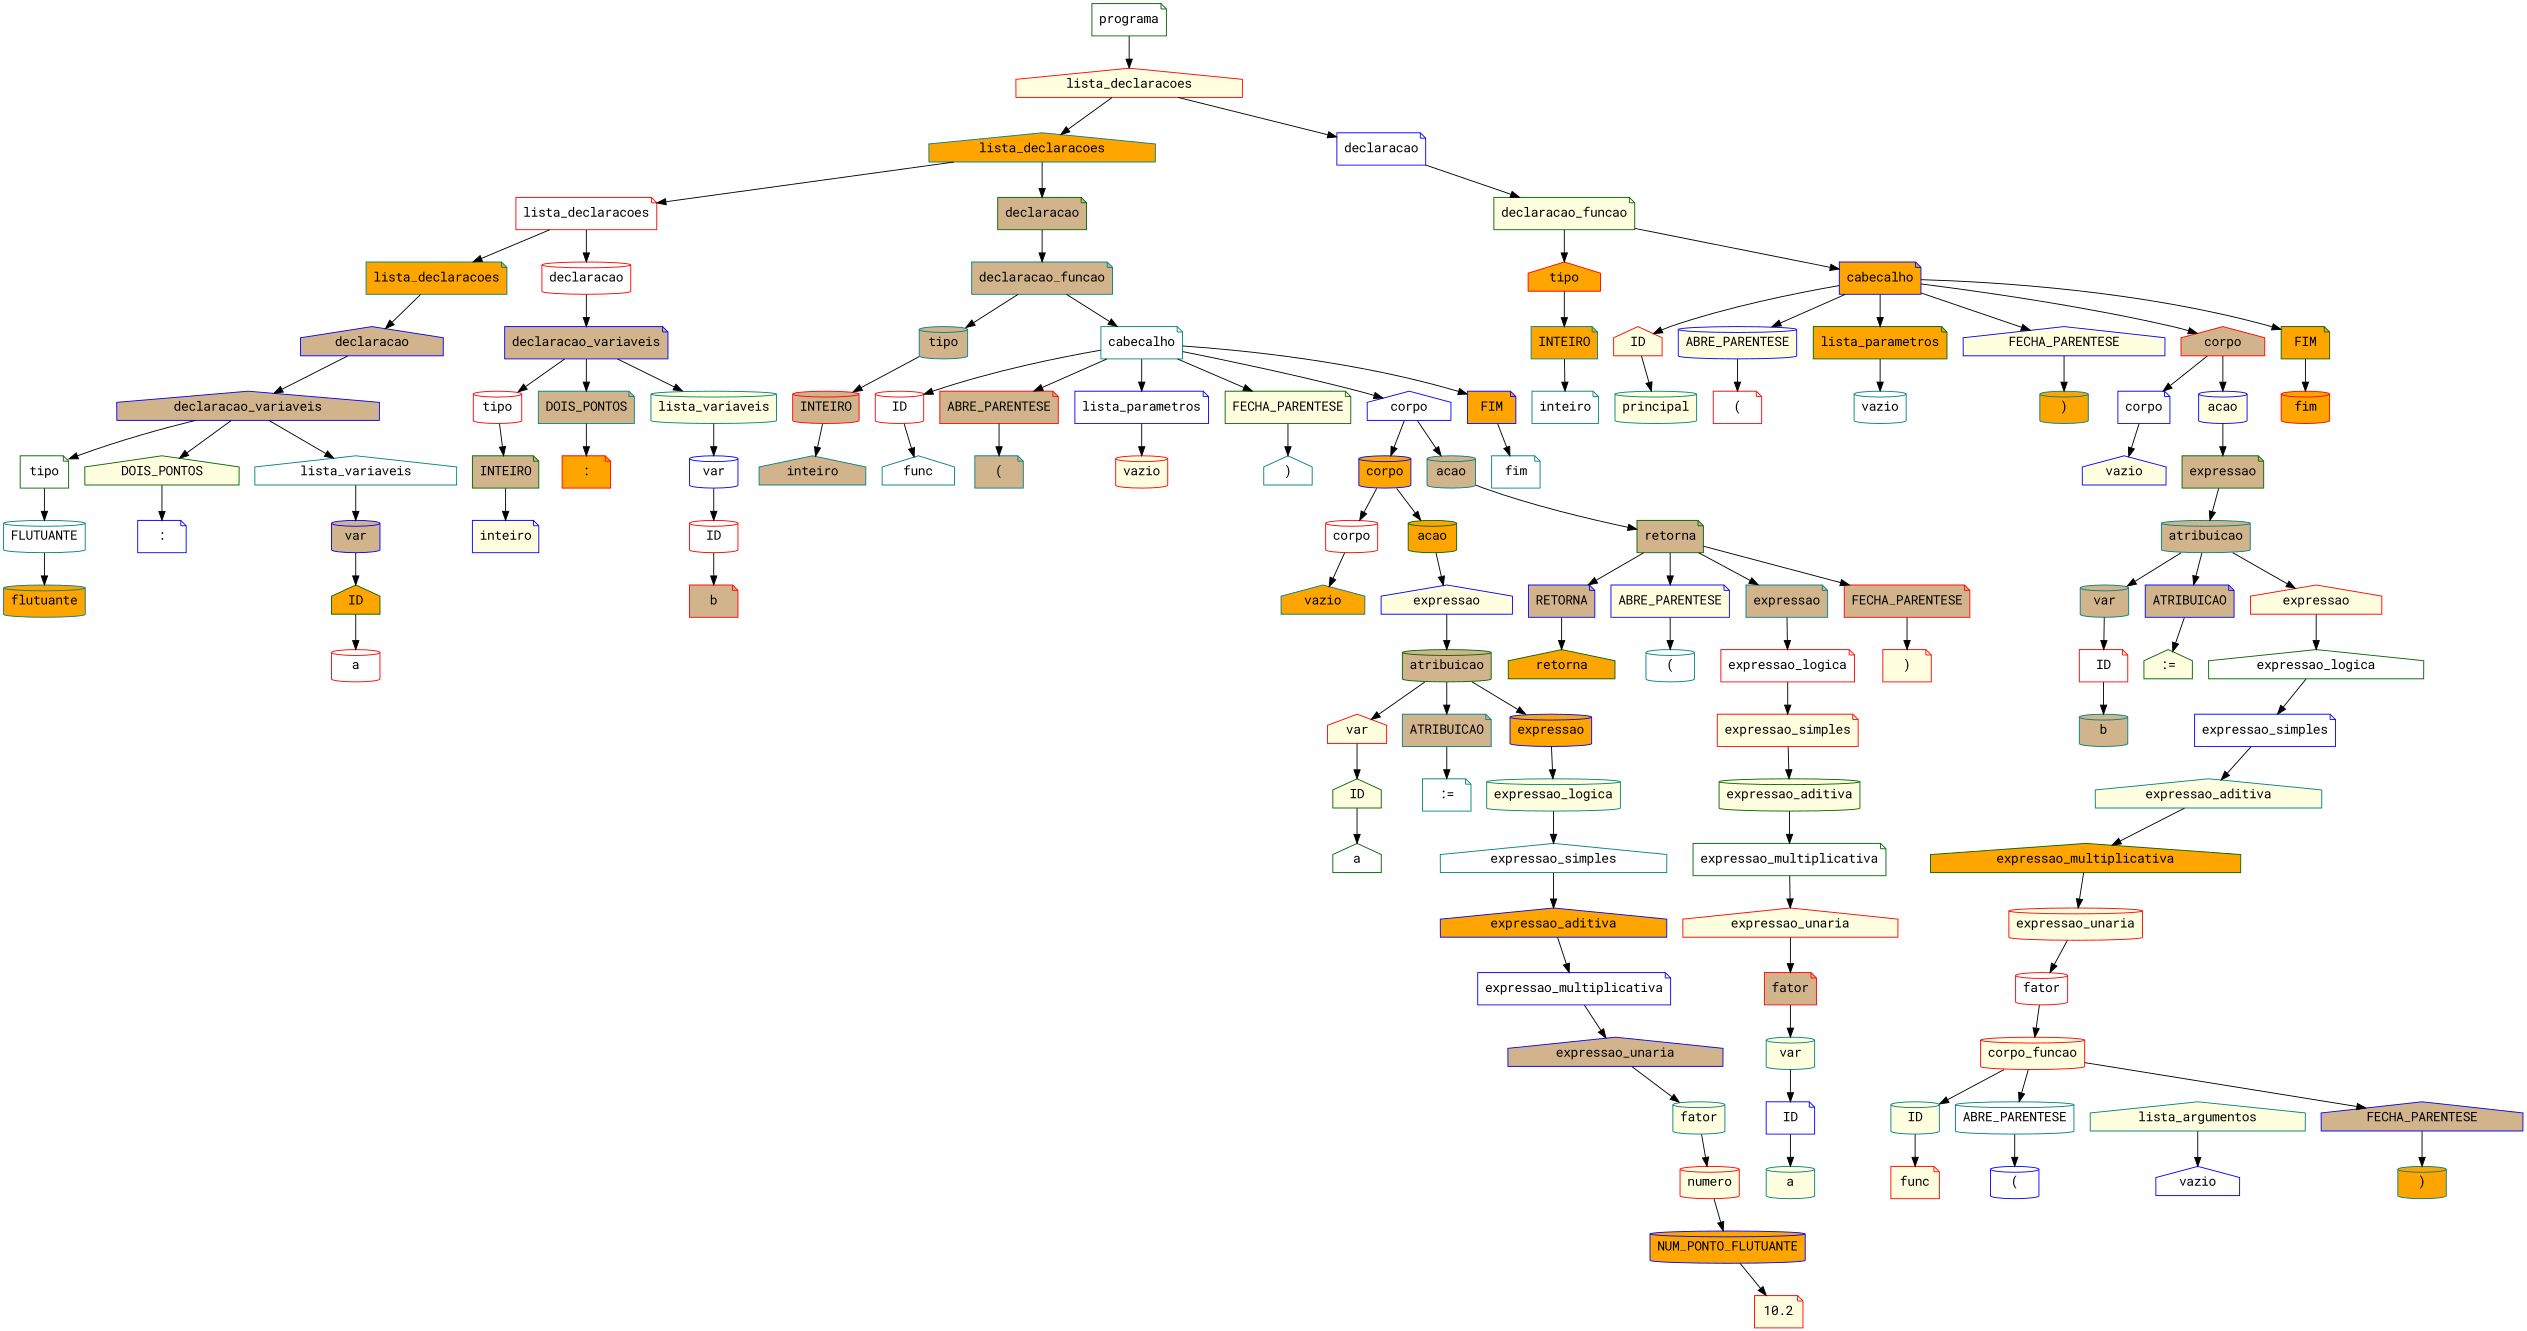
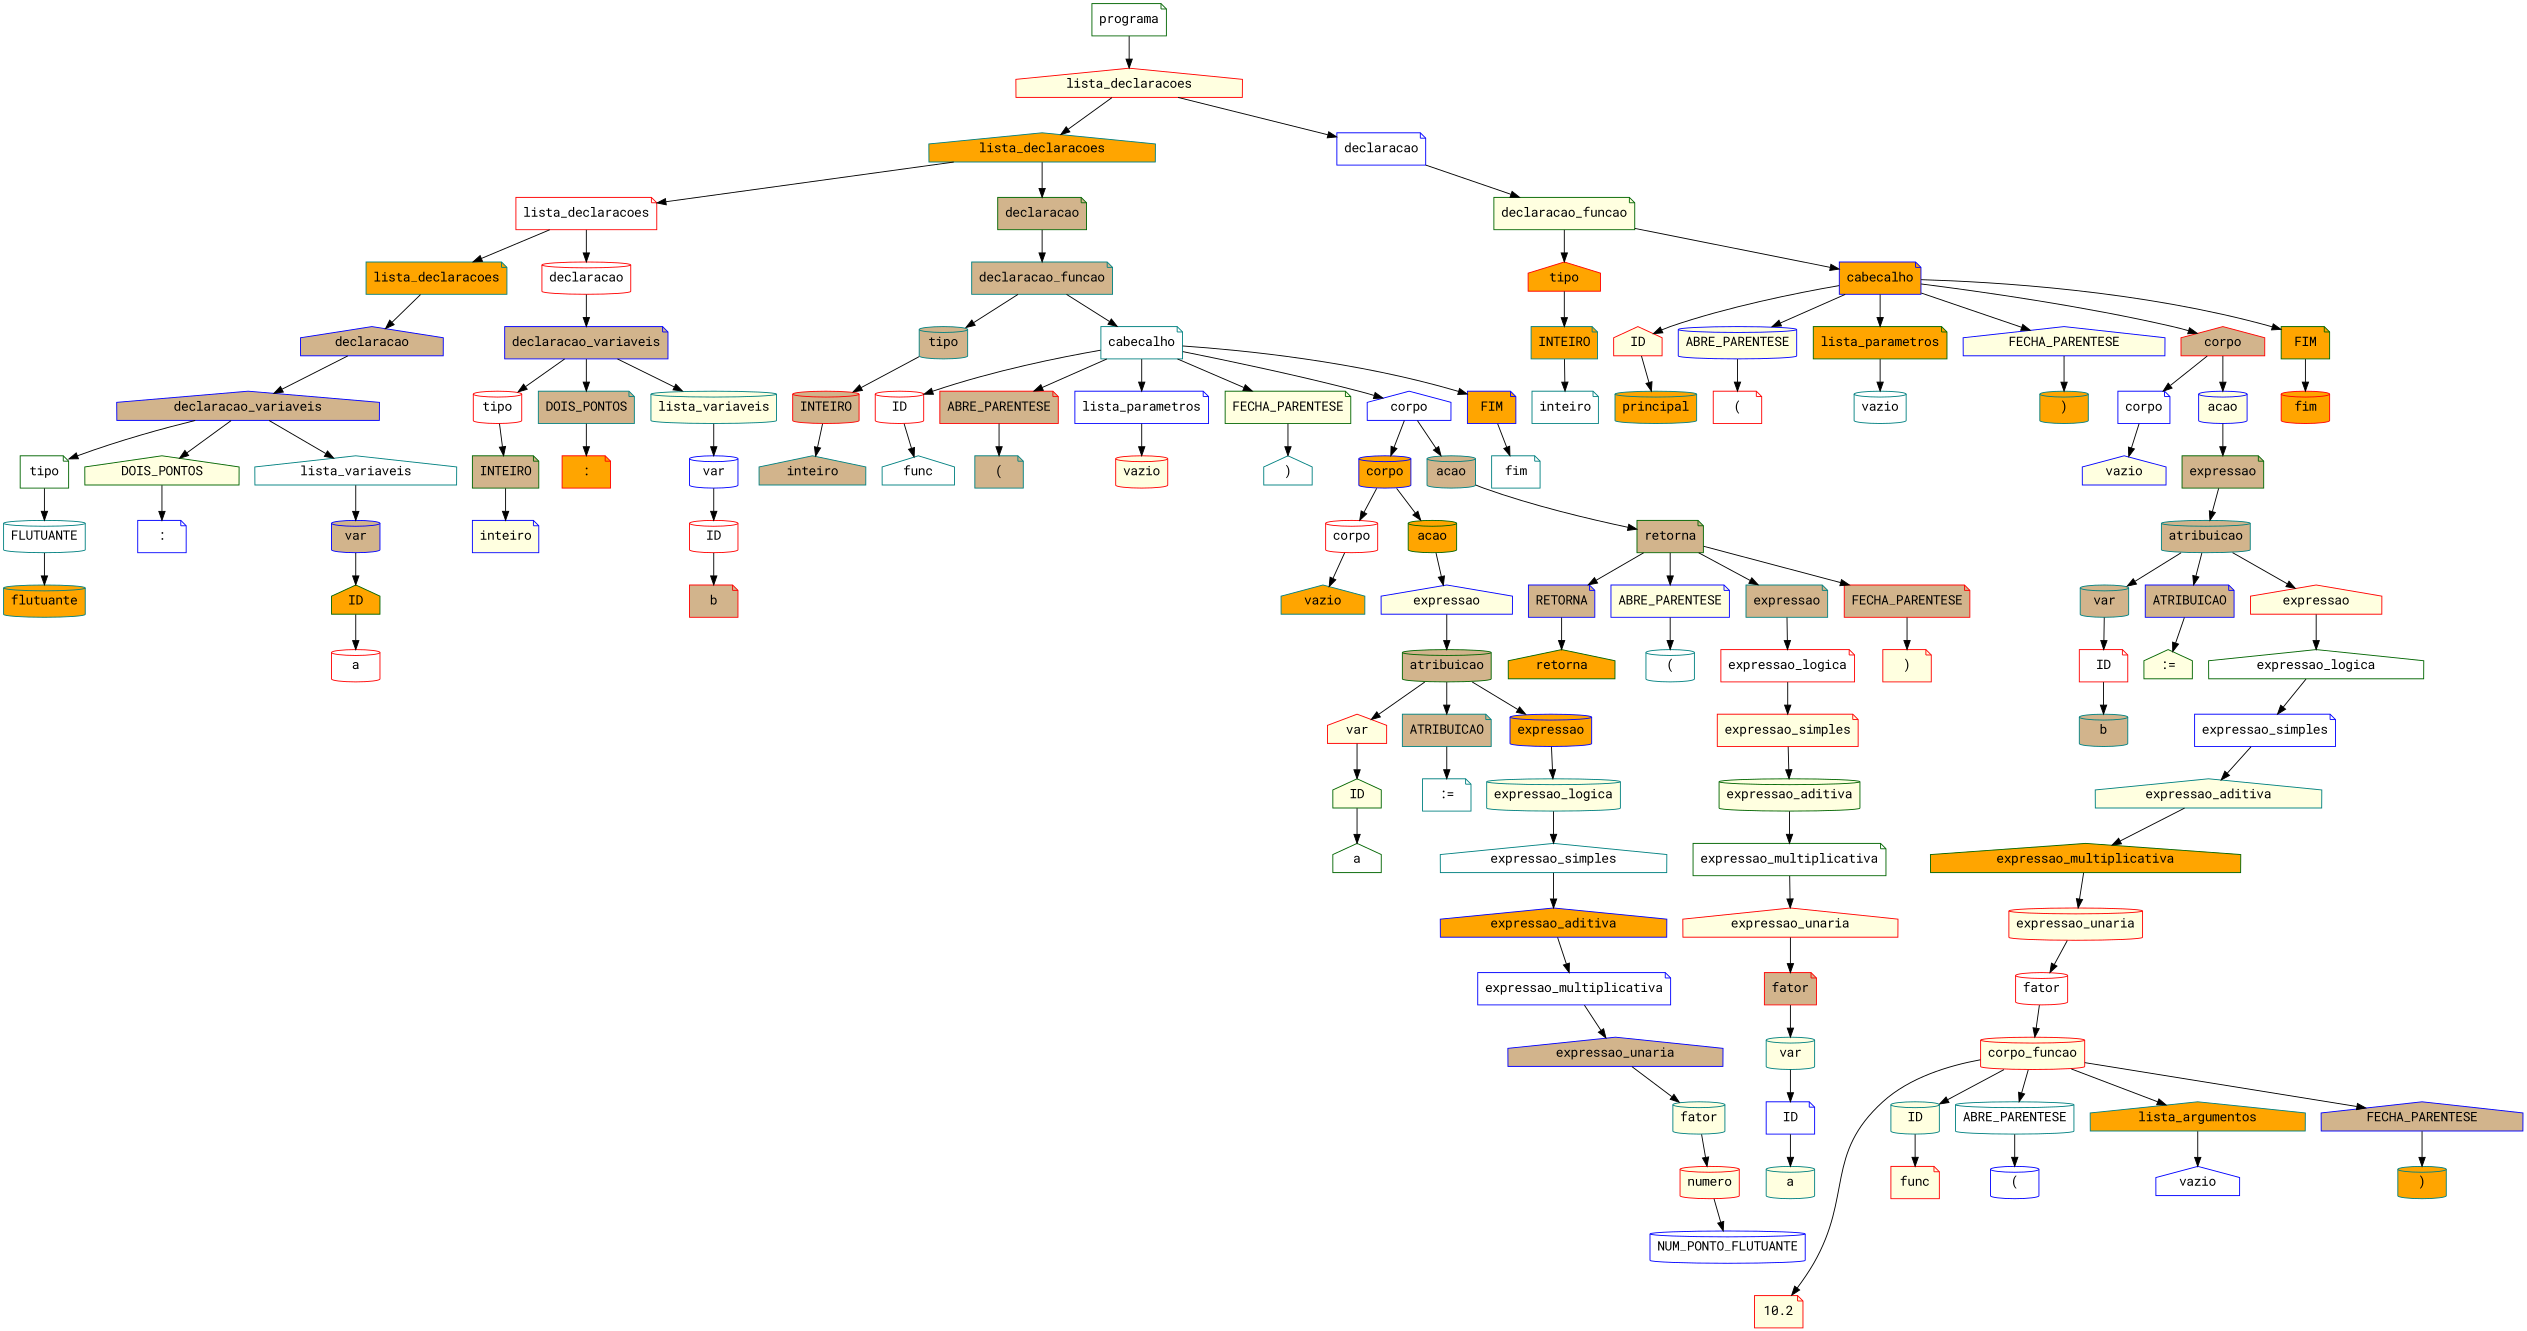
node "principal": fillcolor lightyellow -> orange
edge "corpo_funcao" -> "lista_argumentos": added
node "lista_argumentos": fillcolor lightyellow -> orange
node "NUM_PONTO_FLUTUANTE": fillcolor orange -> white
edge "NUM_PONTO_FLUTUANTE" -> "10.2": now "corpo_funcao" -> "10.2"
